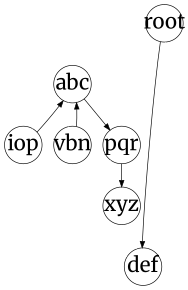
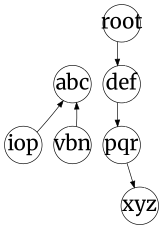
edge "abc" -> "pqr": now "def" -> "pqr"
